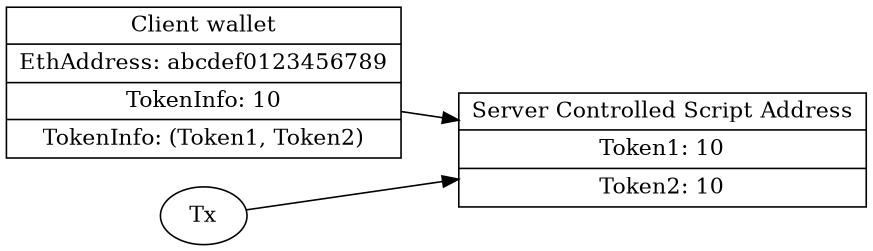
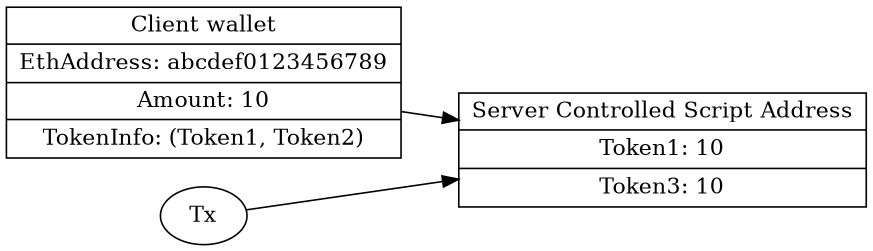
node "Client wallet": text "TokenInfo: 10" -> "Amount: 10"
node "Server Controlled Script Address": text "Token2: 10" -> "Token3: 10"
